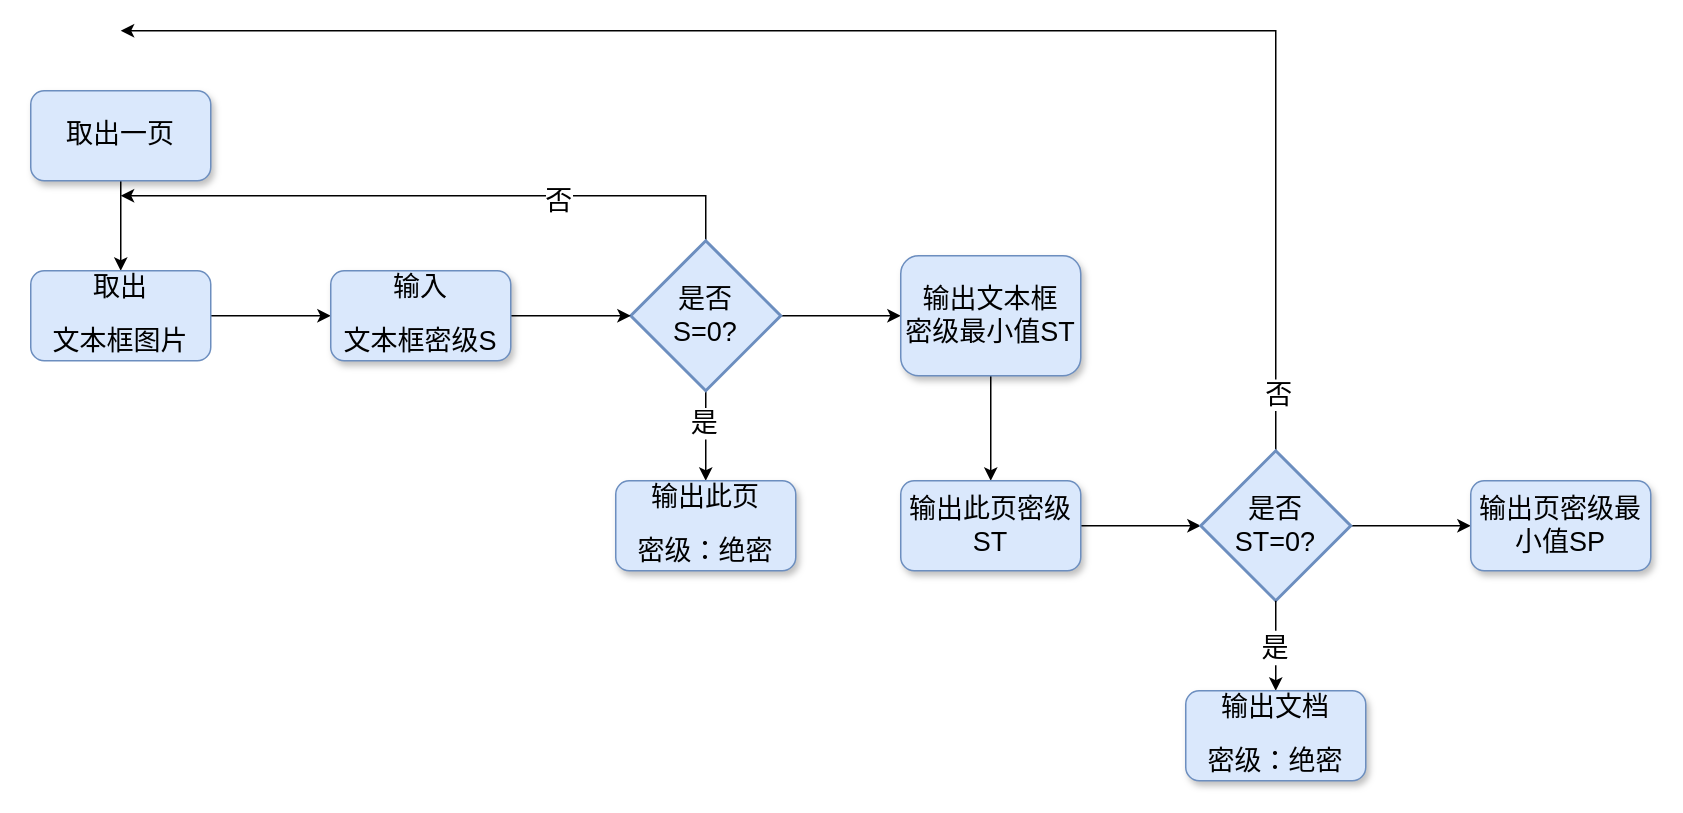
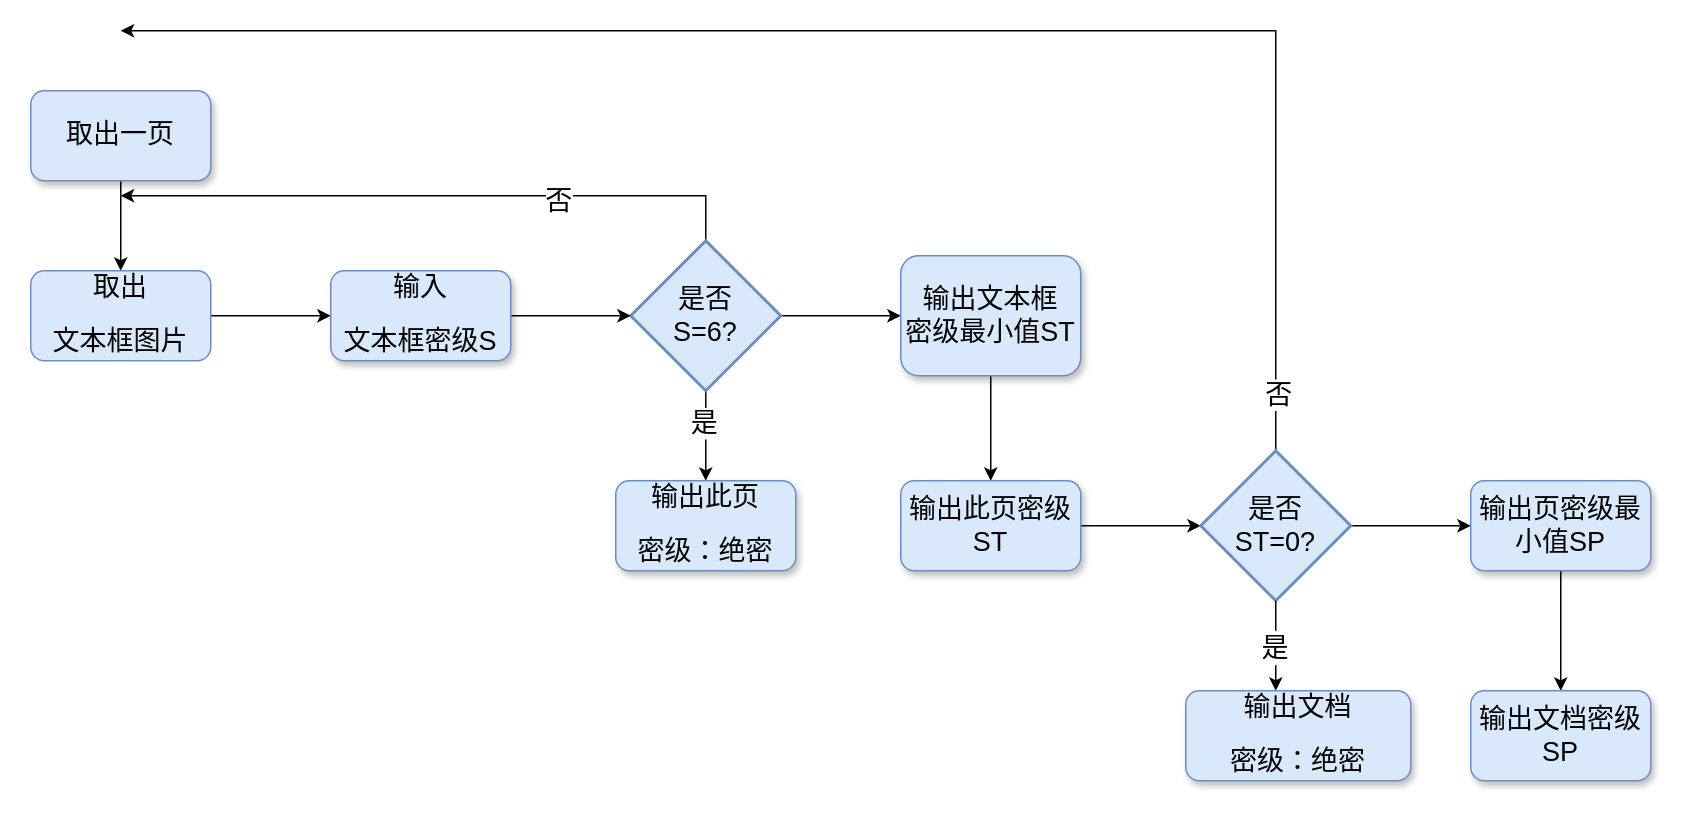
node "是否 S=0?": label "是否 S=0?" -> "是否 S=6?"
edge "输出页密级最小值SP" -> "输出文档密级 SP": added
node "输出文档 密级：绝密": size 180x90 -> 225x90
node "输出文档密级 SP": added
